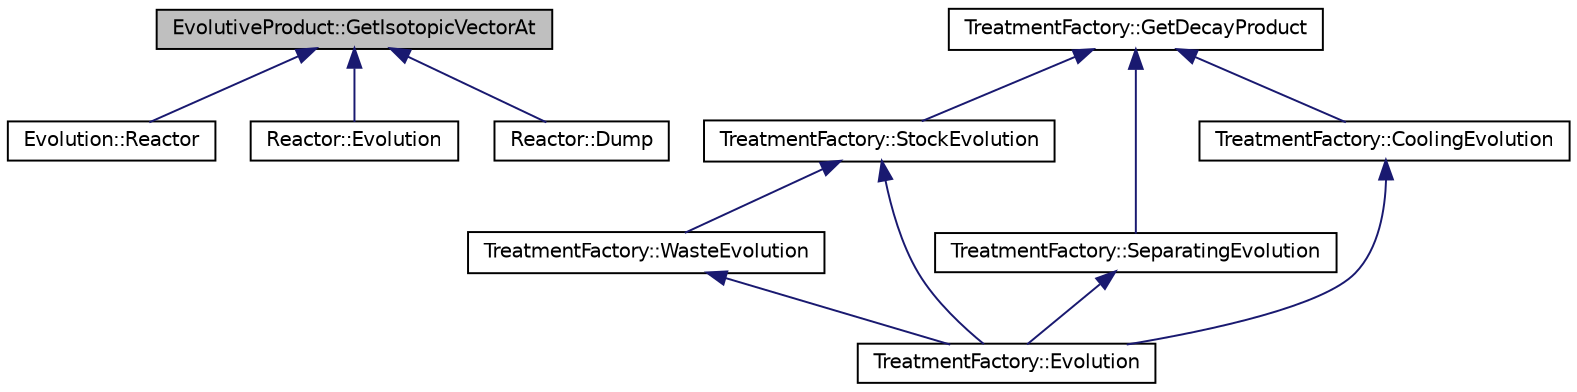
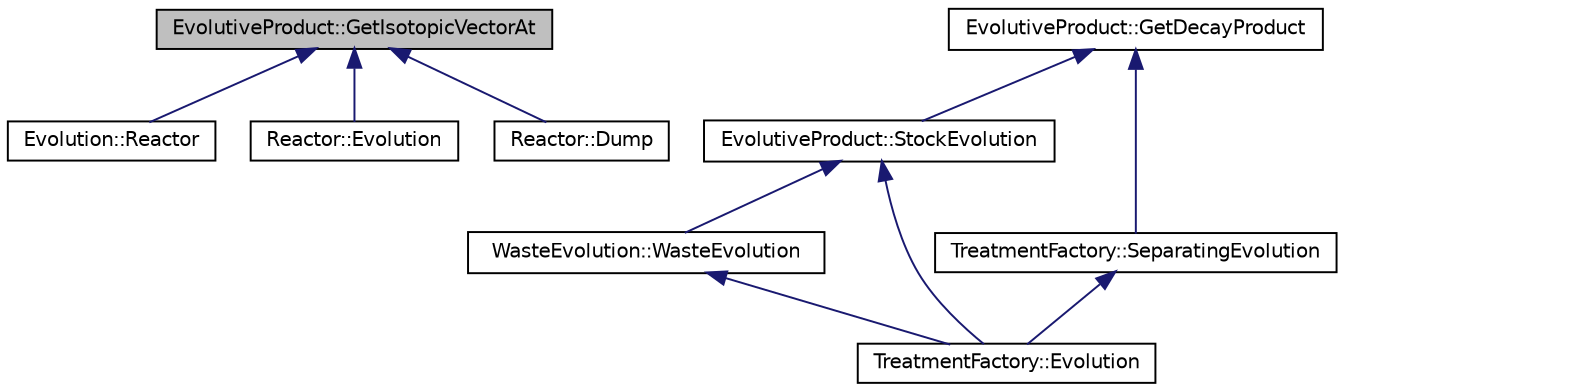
node "TreatmentFactory::GetDecayProduct": label "TreatmentFactory::GetDecayProduct" -> "EvolutiveProduct::GetDecayProduct"
node "TreatmentFactory::StockEvolution": label "TreatmentFactory::StockEvolution" -> "EvolutiveProduct::StockEvolution"
node "TreatmentFactory::CoolingEvolution": removed
node "TreatmentFactory::WasteEvolution": label "TreatmentFactory::WasteEvolution" -> "WasteEvolution::WasteEvolution"
